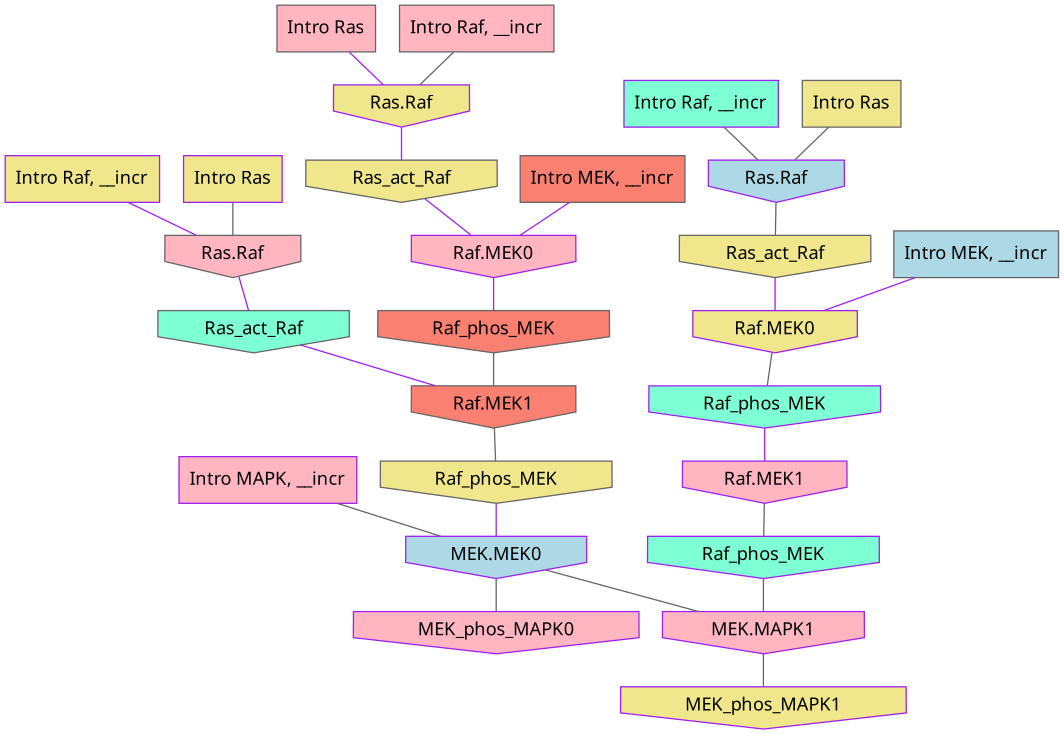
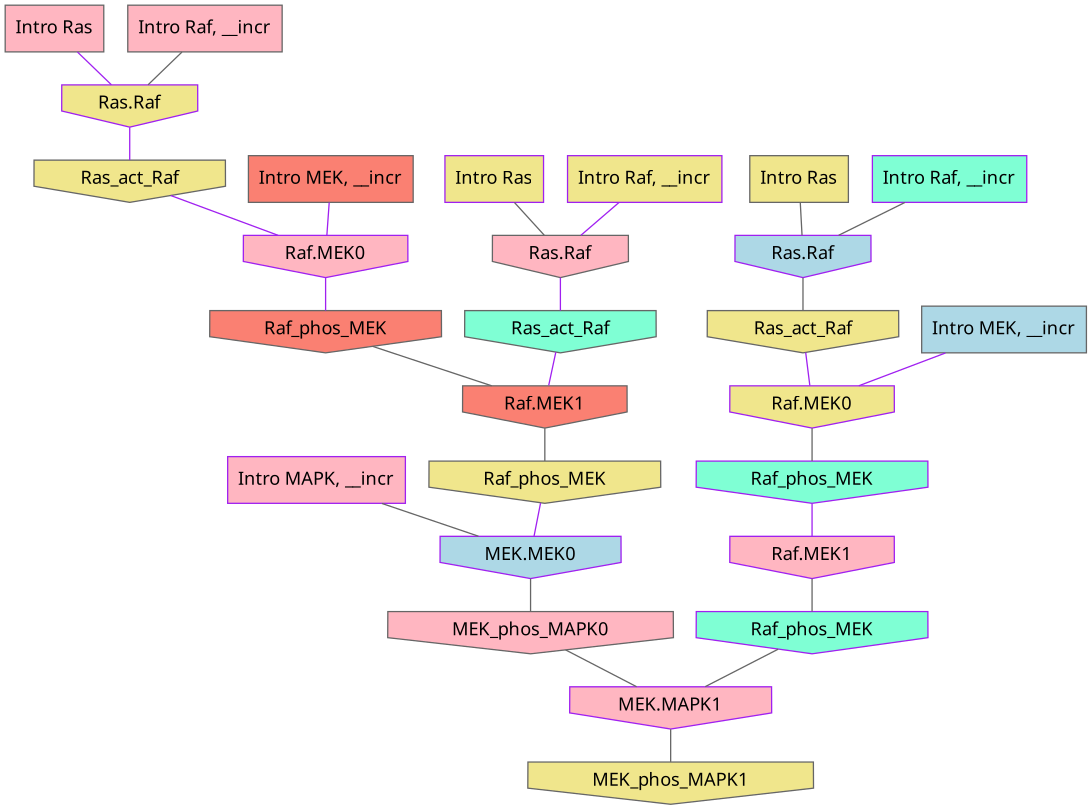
edge "MEK.MEK0" -- "MEK.MAPK1": now "MEK_phos_MAPK0" -- "MEK.MAPK1"
node "MEK_phos_MAPK0": color purple -> gray40
node "MEK_phos_MAPK1": color purple -> gray40
